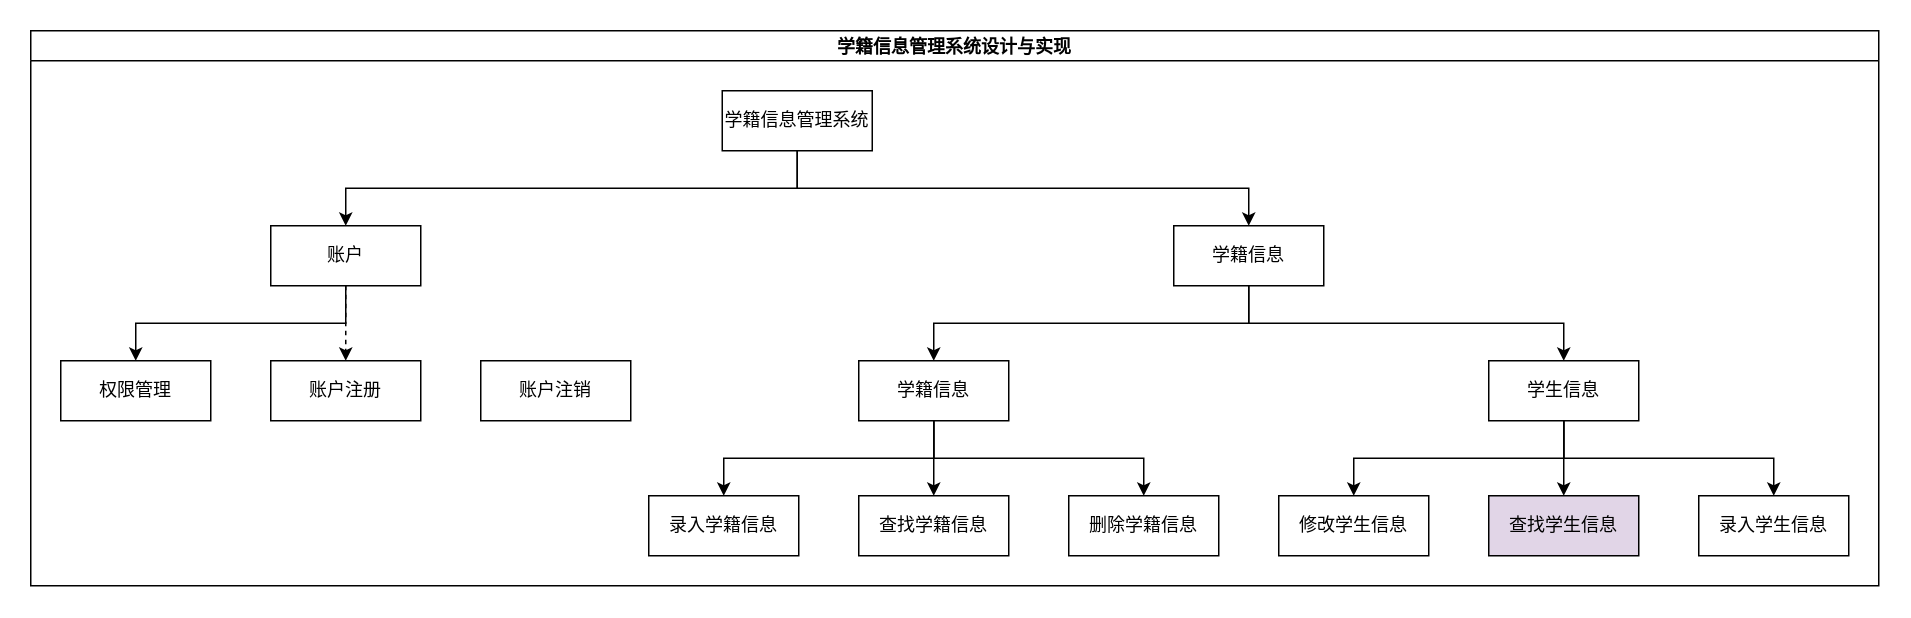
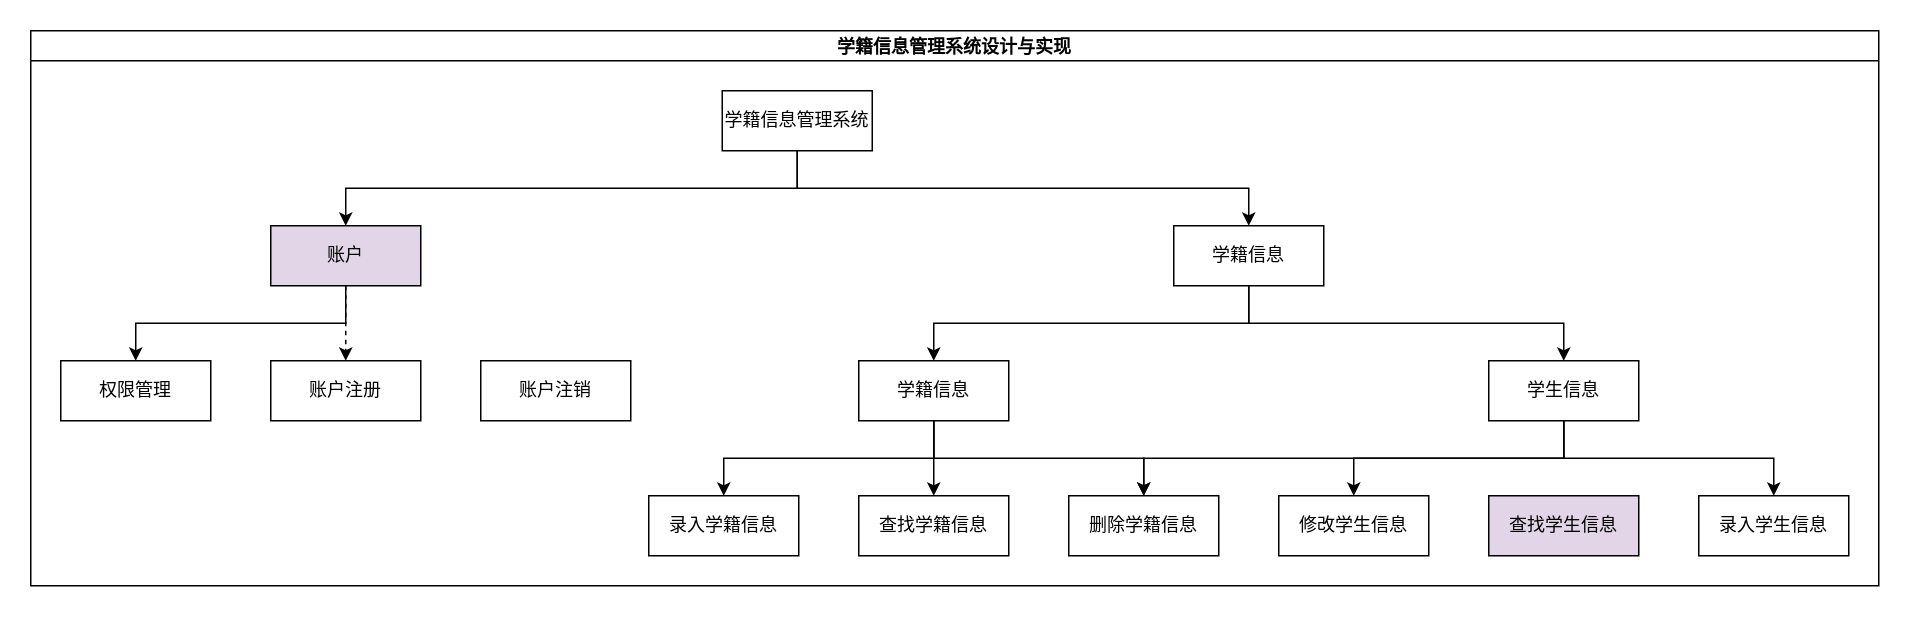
node "账户": fillcolor #ffffff -> #e1d5e7
edge "学生信息" -> "查找学生信息": now "学生信息" -> "删除学籍信息"
